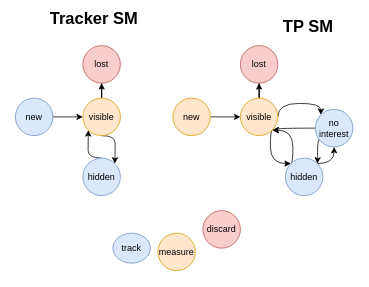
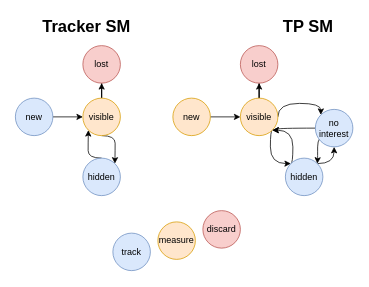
node "Tracker SM": moved (94, 19) -> (87, 27)
node "track": size 38x30 -> 38x38
node "measure": moved (177, 252) -> (177, 240)
